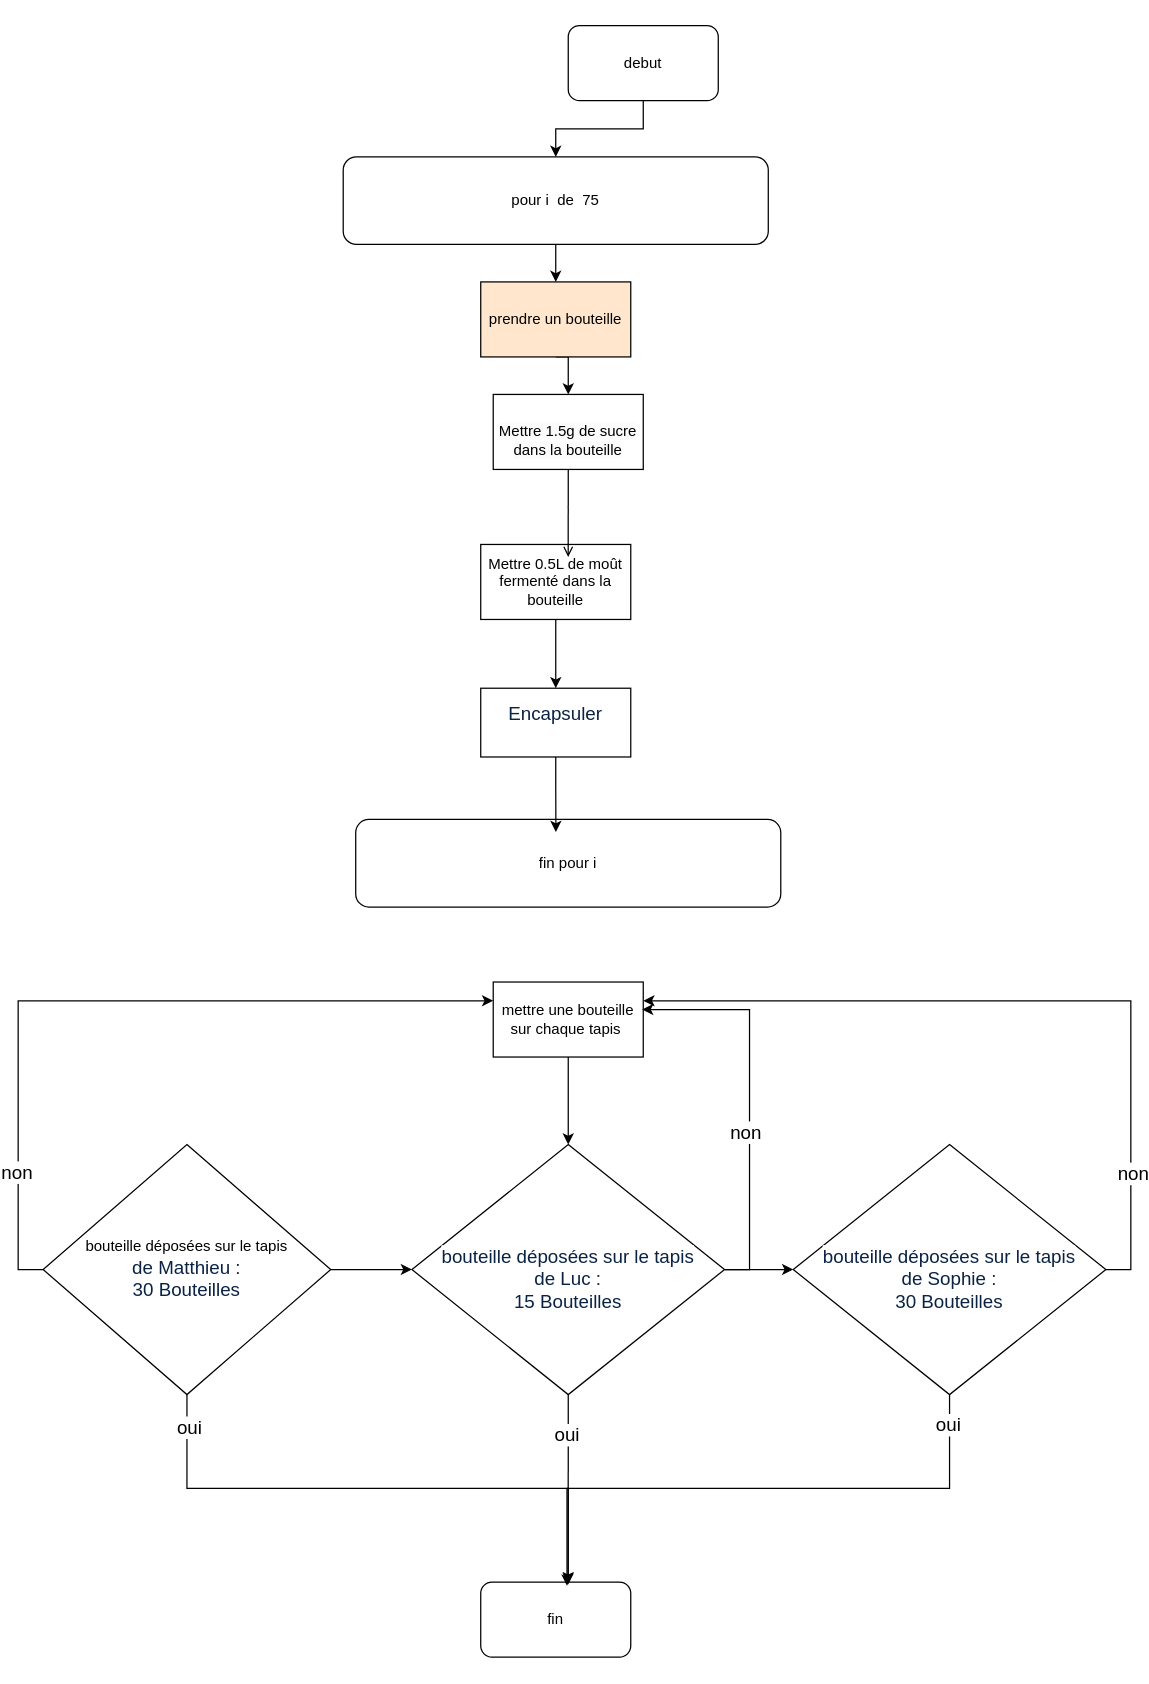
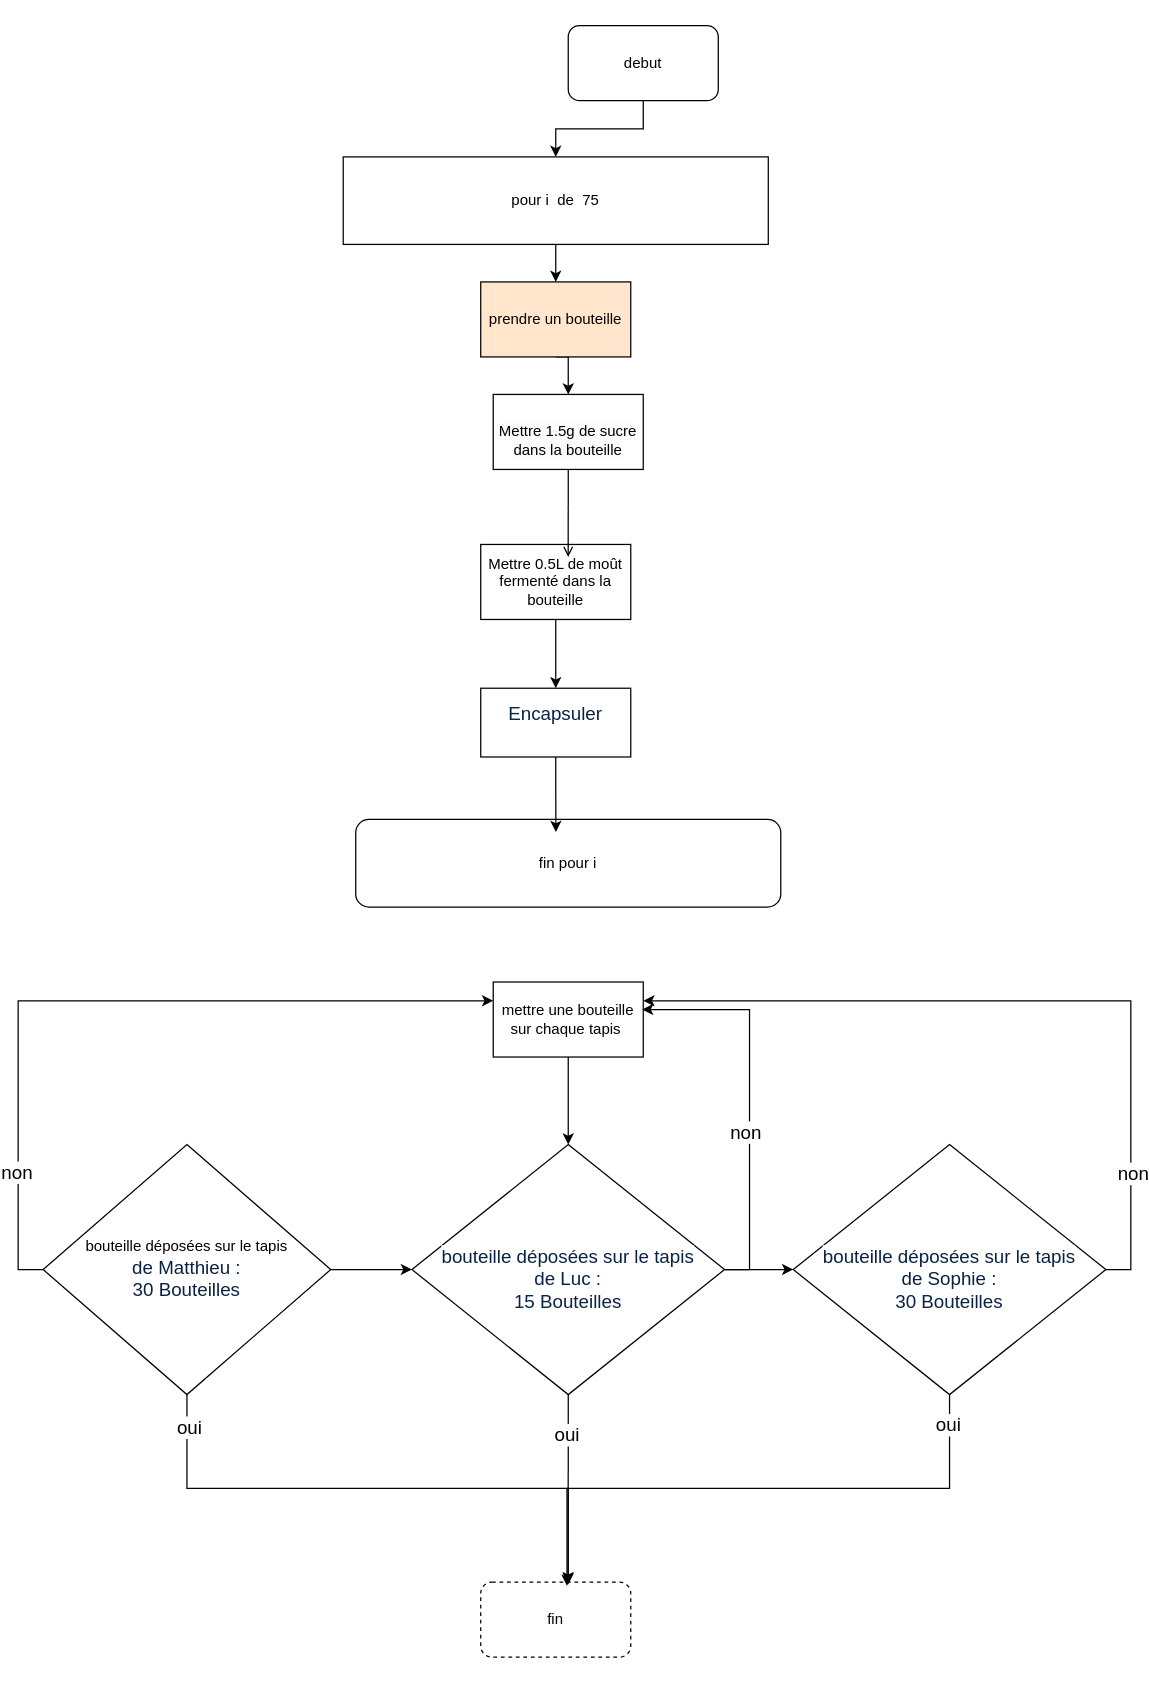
node "pour i de 75": shape rounded rectangle -> rectangle
node "fin": style solid -> dashed
